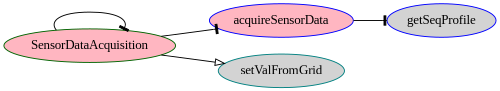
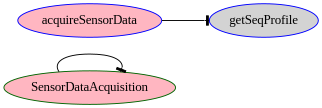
edge "SensorDataAcquisition" -> "acquireSensorData": removed
node "setValFromGrid": removed
